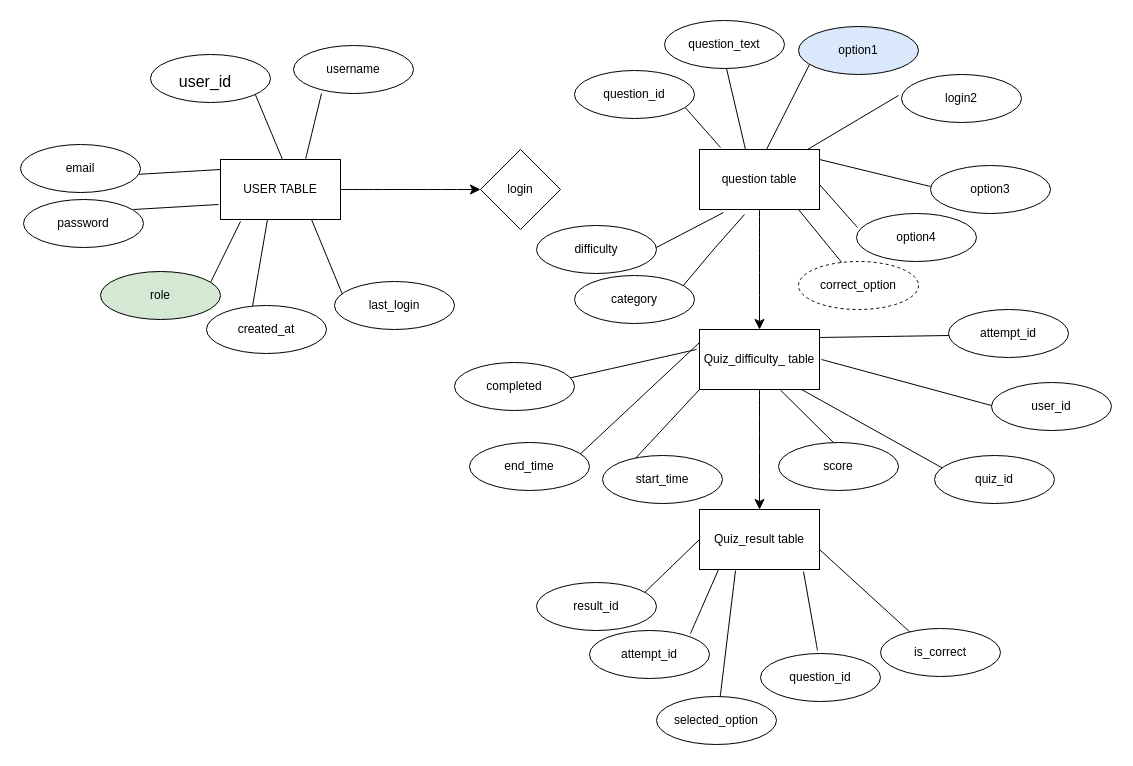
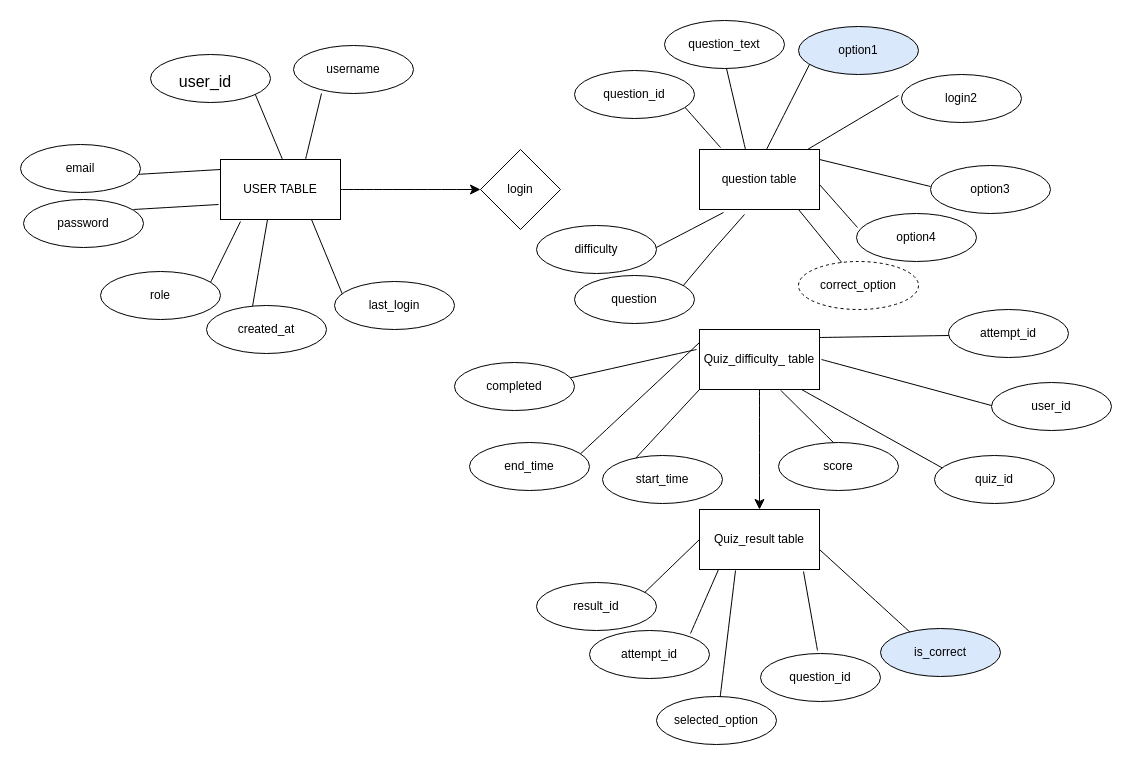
edge "question table" -> "Quiz_difficulty_ table": removed
node "role": fillcolor #d5e8d4 -> #ffffff
node "category": label "category" -> "question"
node "is_correct": fillcolor #ffffff -> #dae8fc
